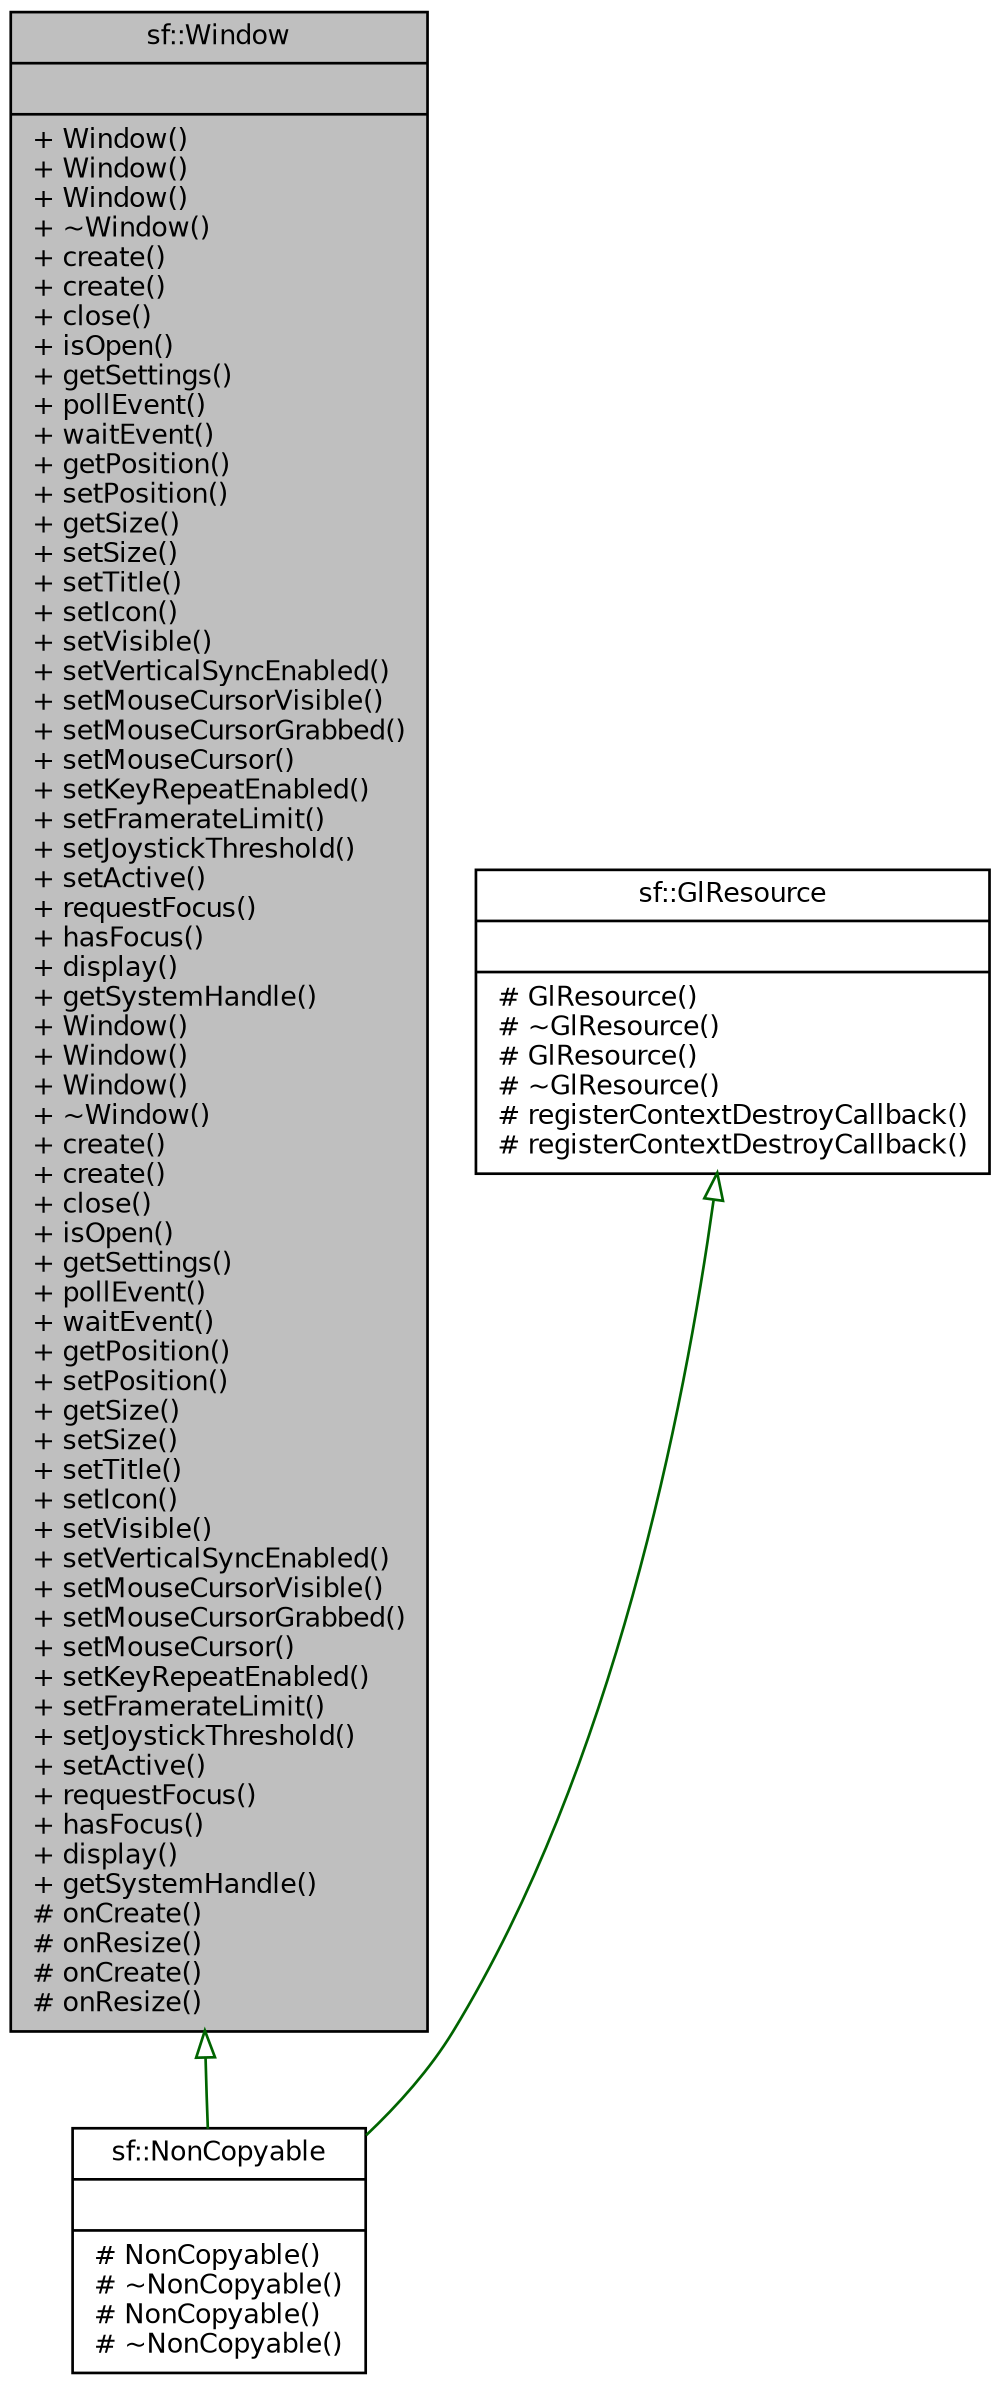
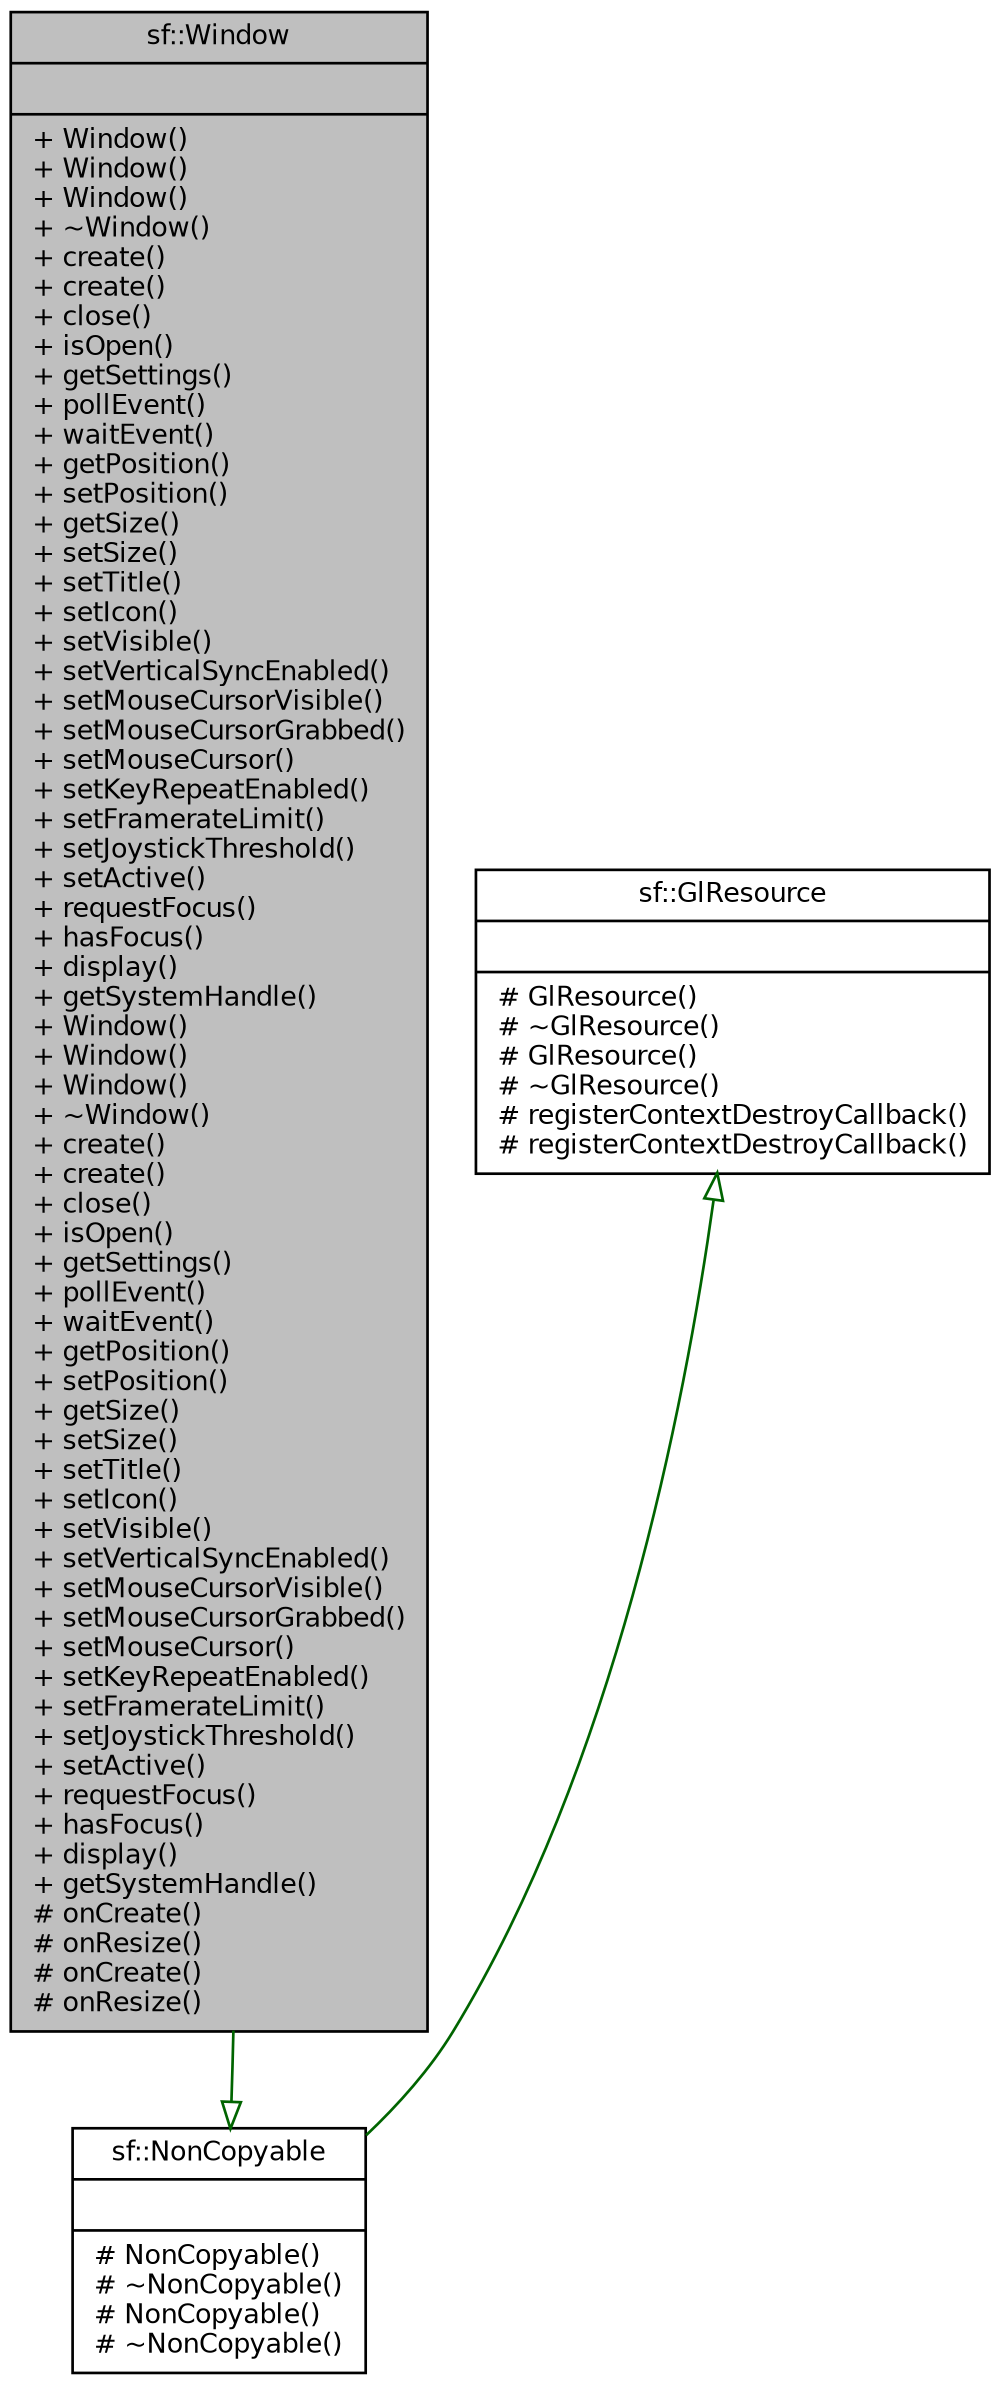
edge "sf::NonCopyable" -> "sf::Window": reversed
